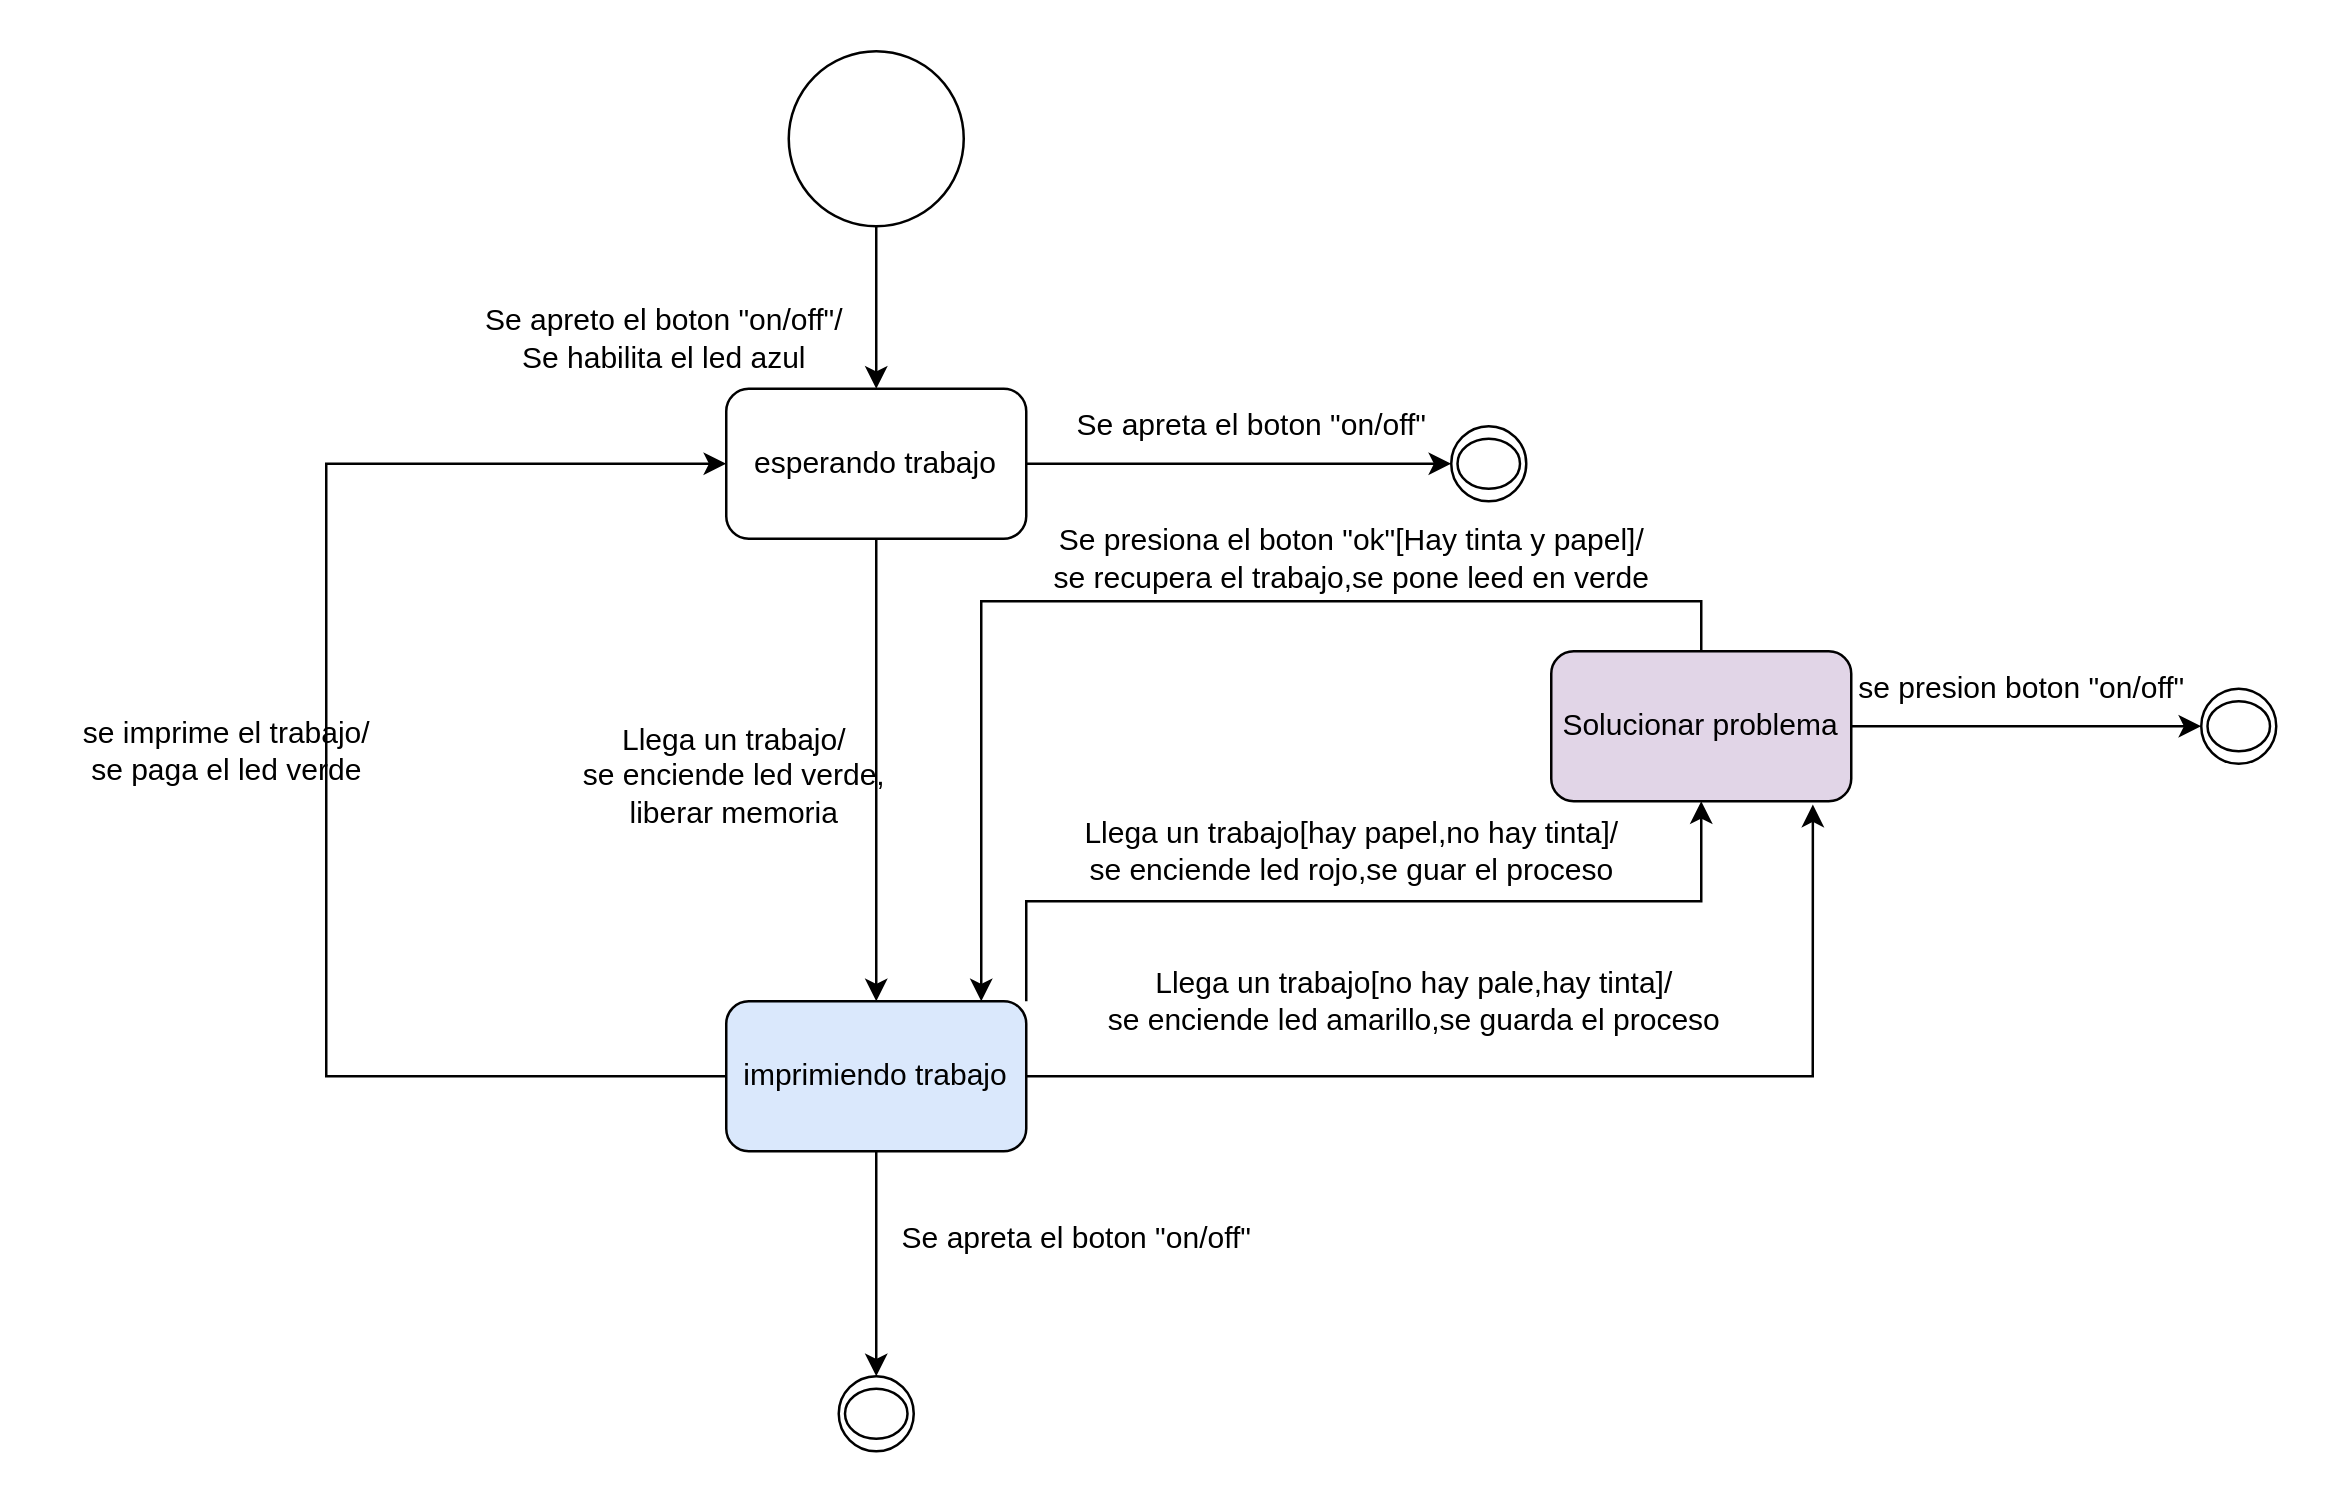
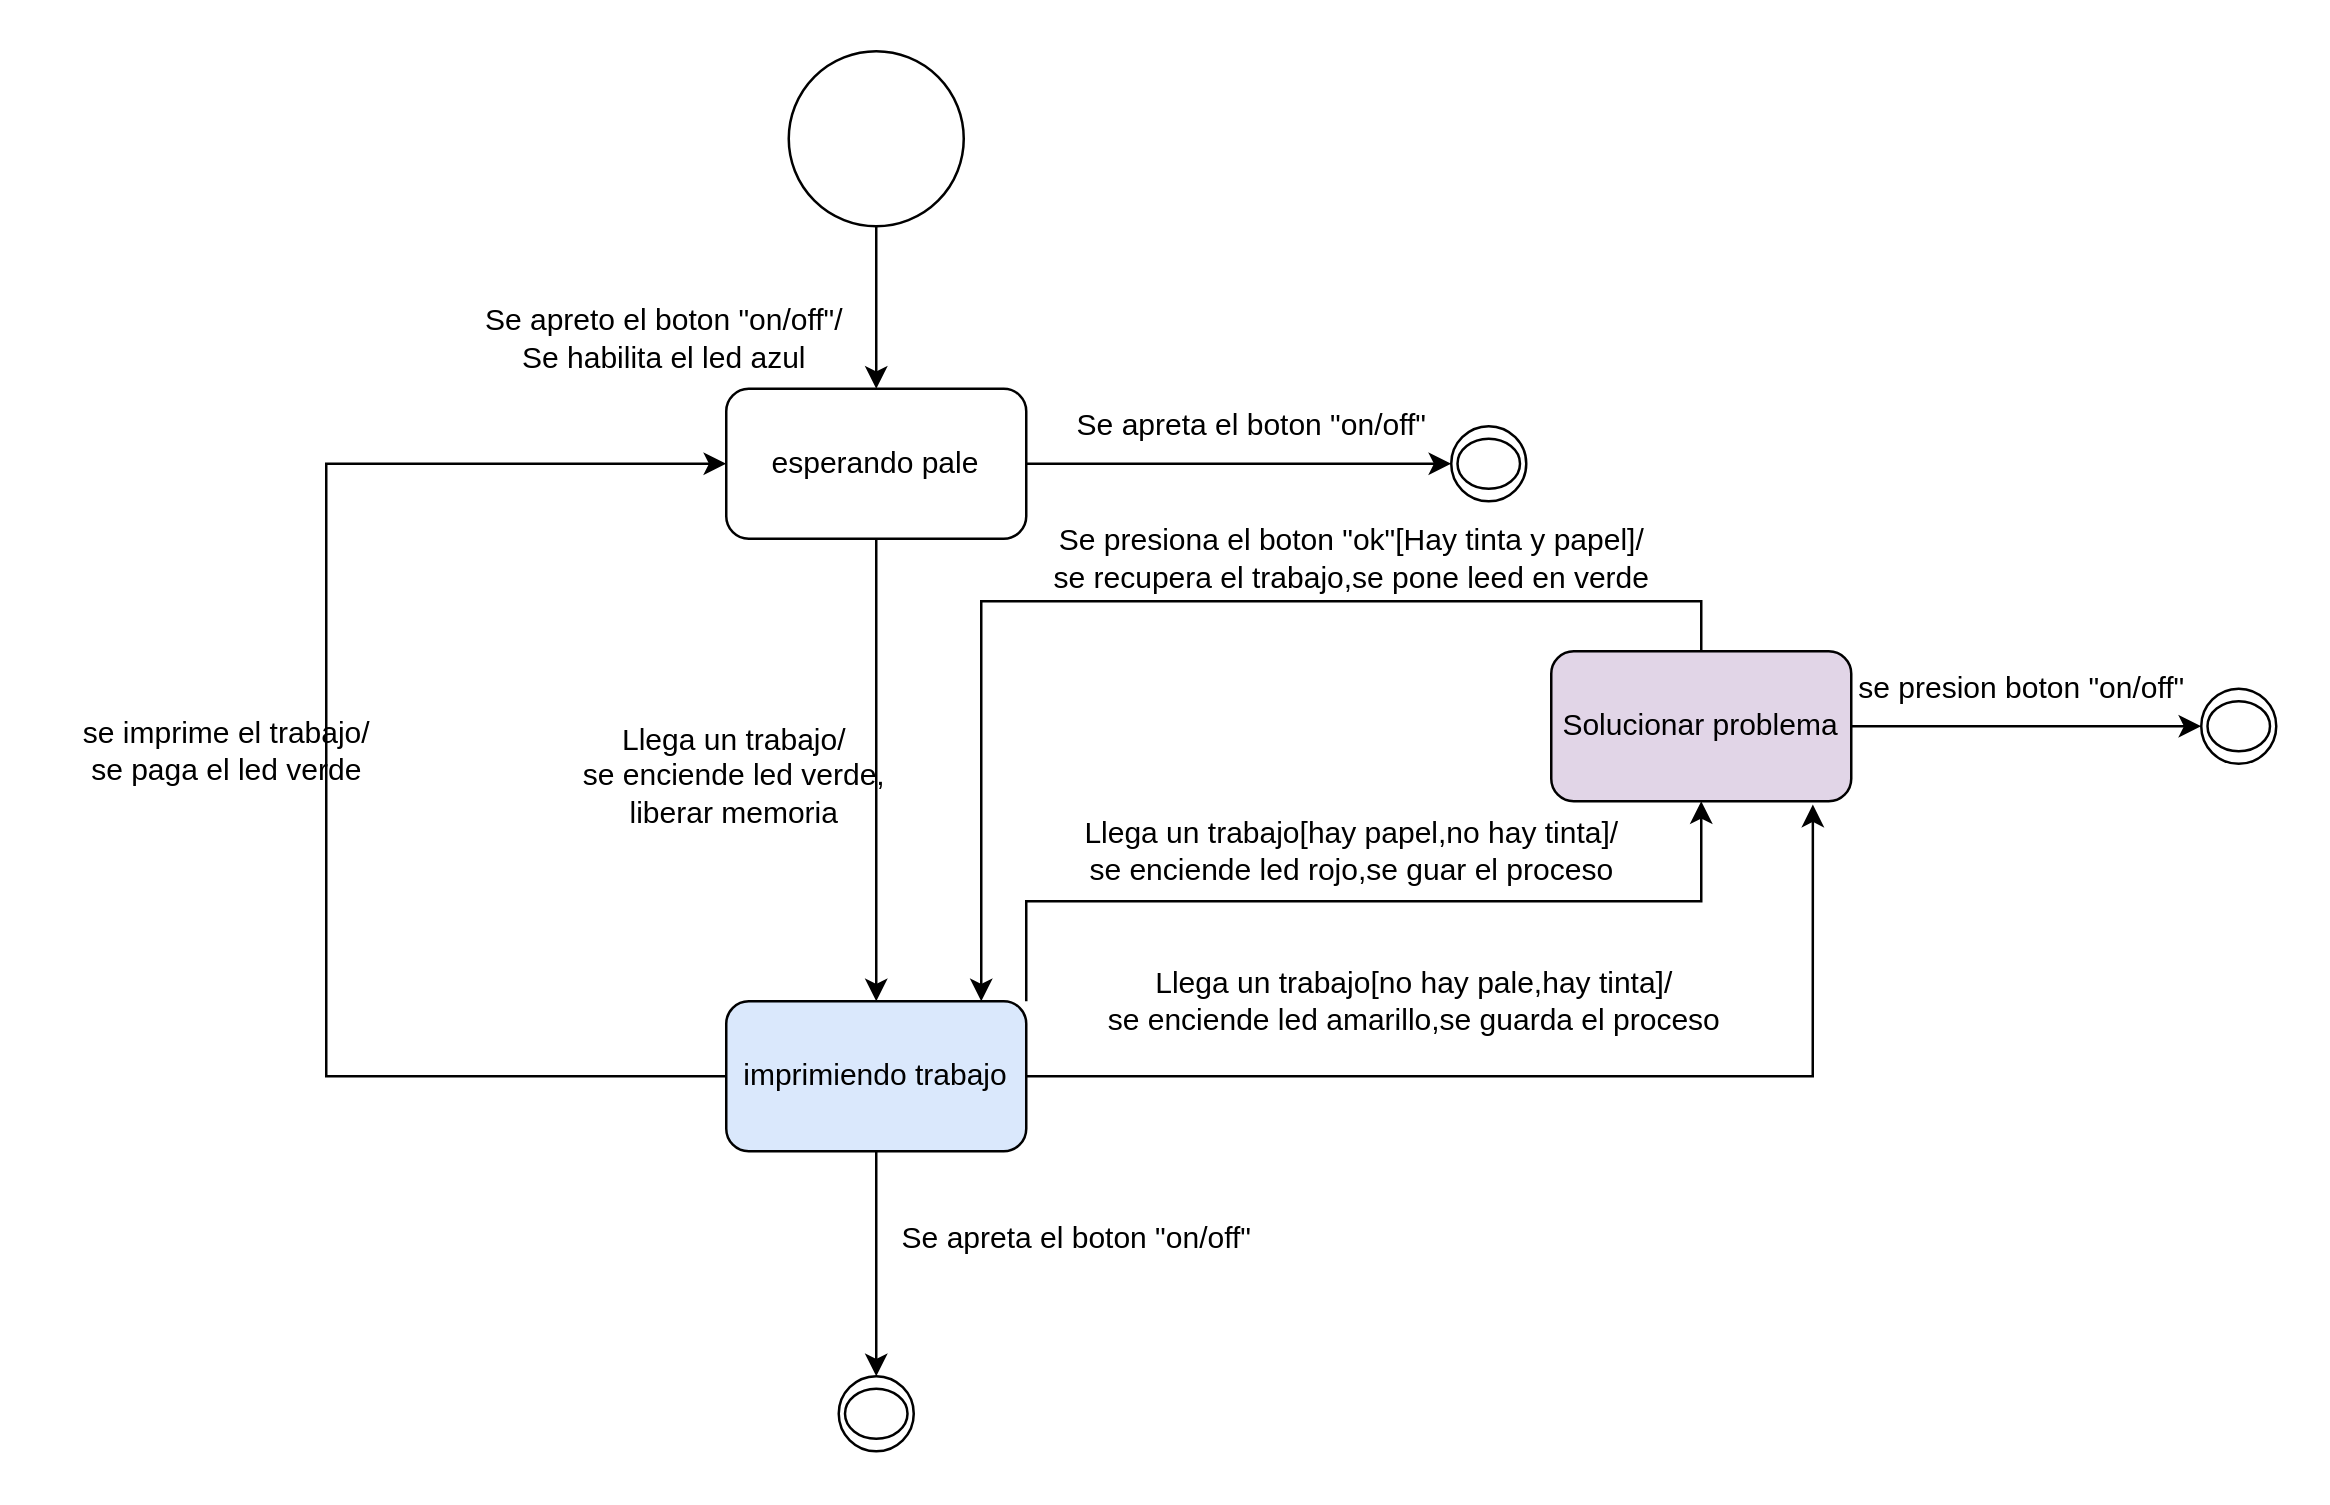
node "esperando trabajo": label "esperando trabajo" -> "esperando pale"
